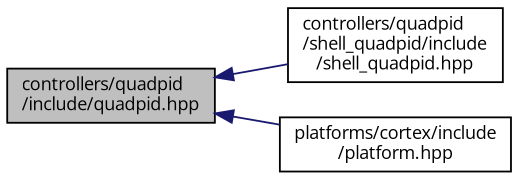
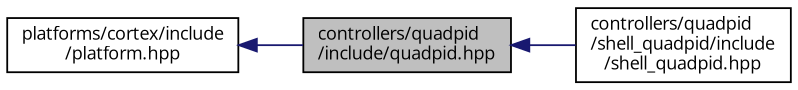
edge "platforms/cortex/include /platform.hpp" -> "controllers/quadpid /include/quadpid.hpp": reversed
